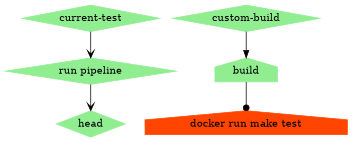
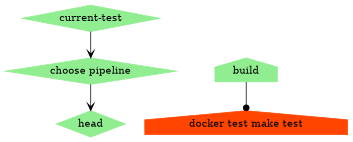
node "custom-build": removed
node "run pipeline": label "run pipeline" -> "choose pipeline"
node "docker run make test": label "docker run make test" -> "docker test make test"
